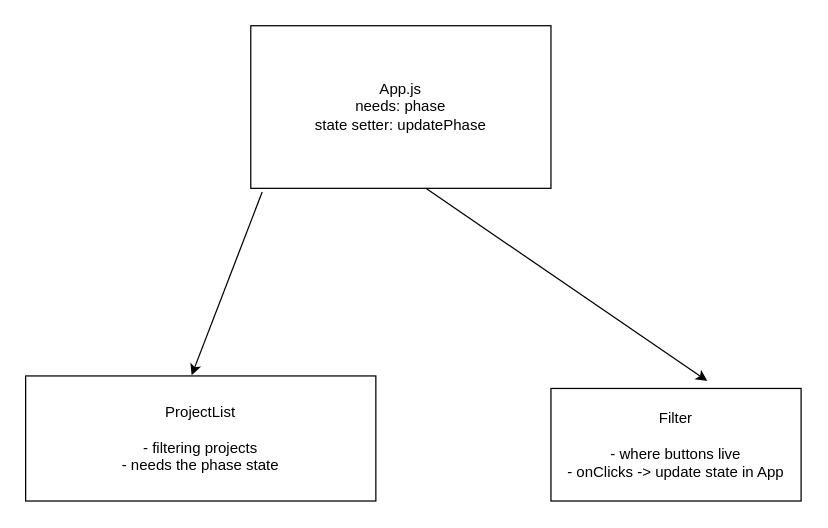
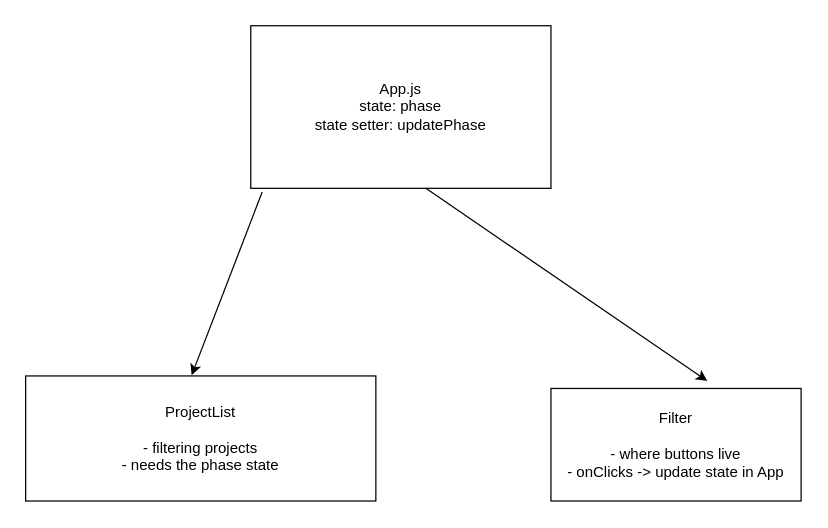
node "App.js needs: phase state setter: updatePhase": label "App.js needs: phase state setter: updatePhase" -> "App.js state: phase state setter: updatePhase"
